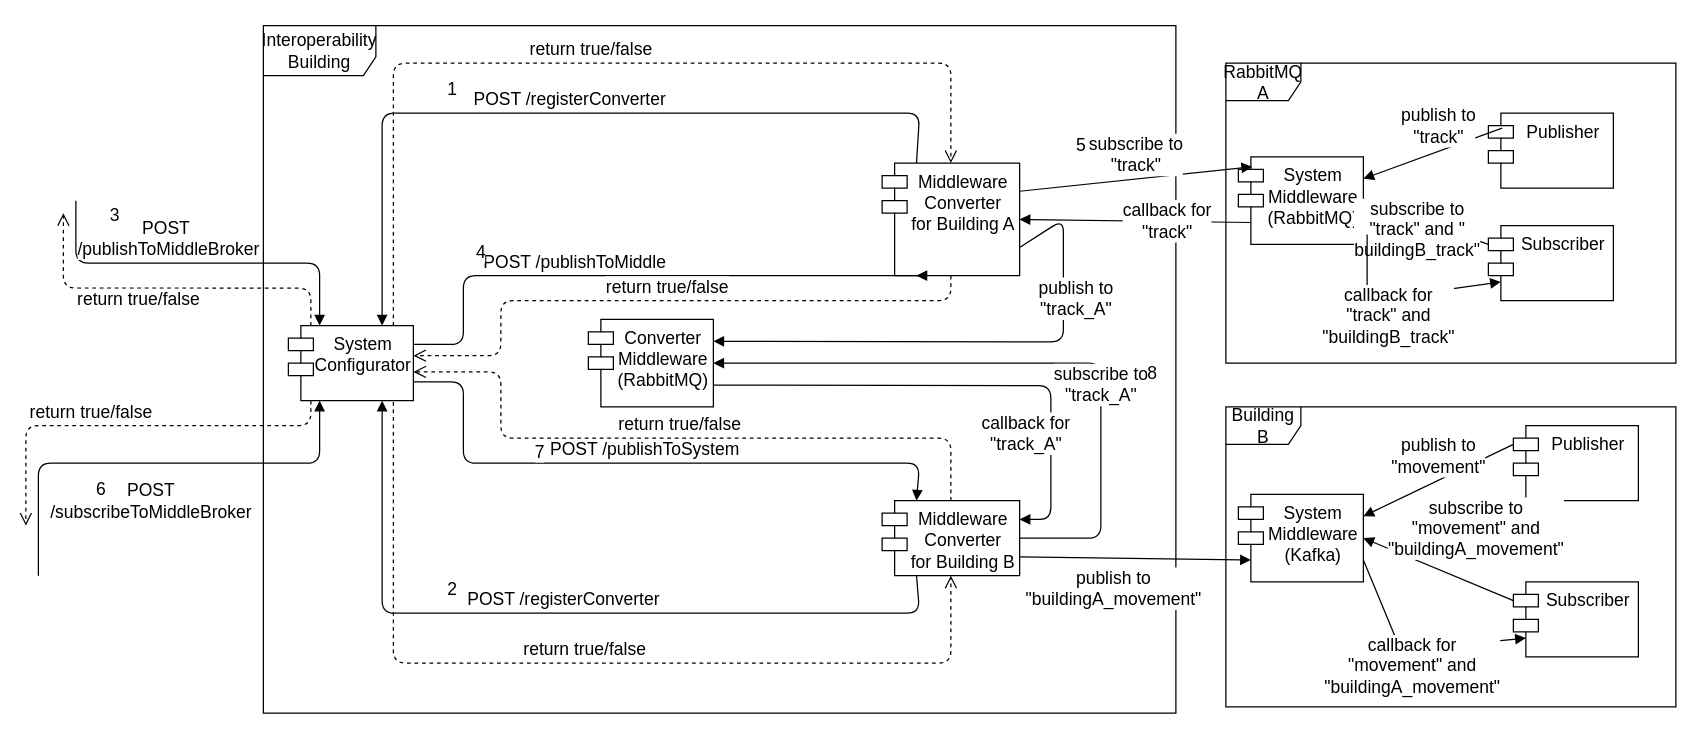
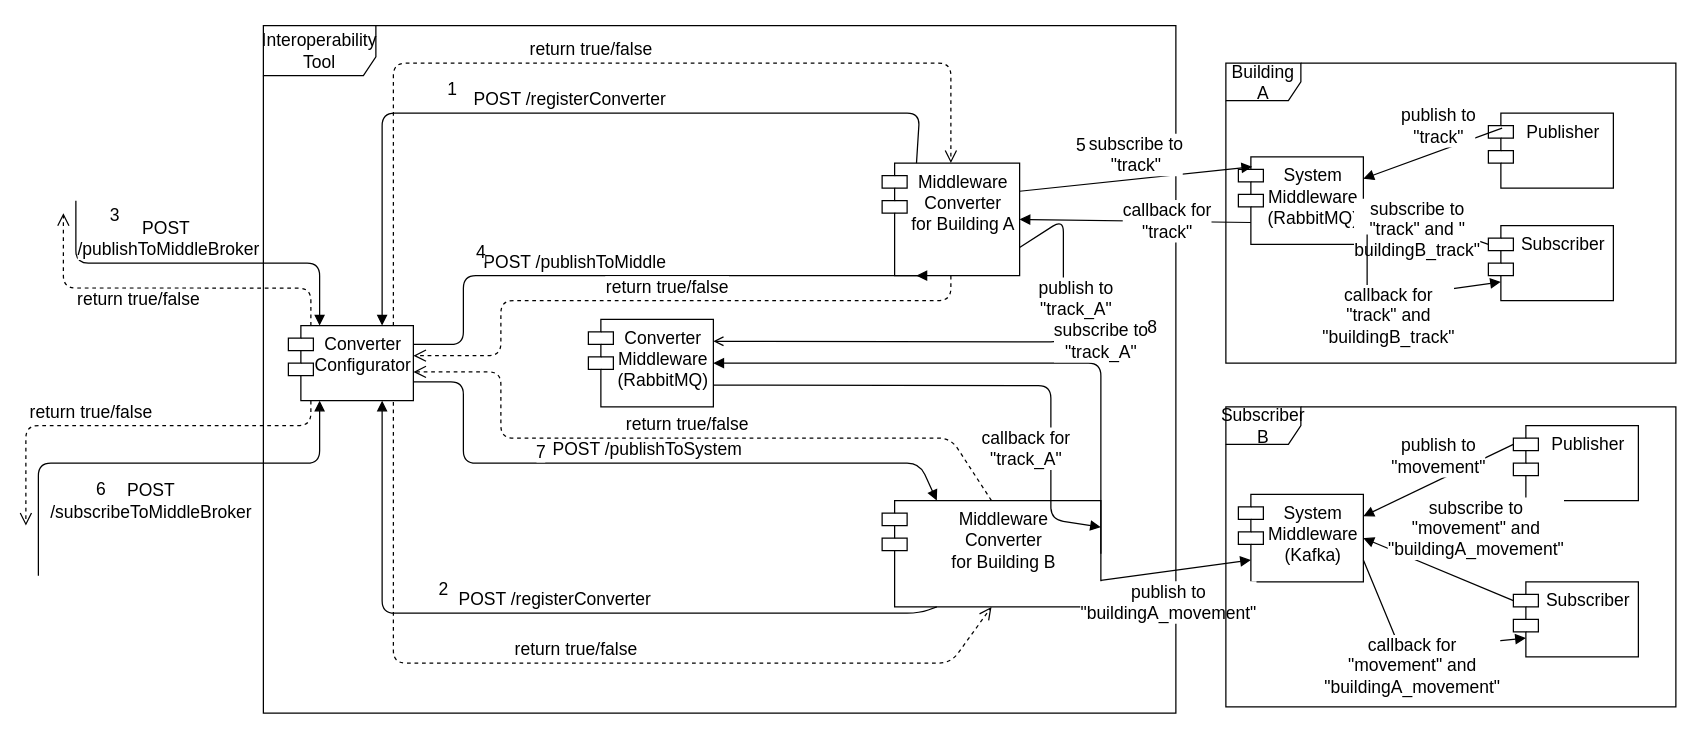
node "InteroperabilityBuilding": label "InteroperabilityBuilding" -> "InteroperabilityTool"
node "RabbitMQ A": label "RabbitMQ A" -> "Building A"
edge "Middleware Converter for Building A" -> "Converter Middleware (RabbitMQ)": arrowhead block -> open
node "System Configurator": label "System Configurator" -> "Converter Configurator"
node "Building B": label "Building B" -> "Subscriber B"
node "Middleware Converter for Building B": size 138x75 -> 219x106
